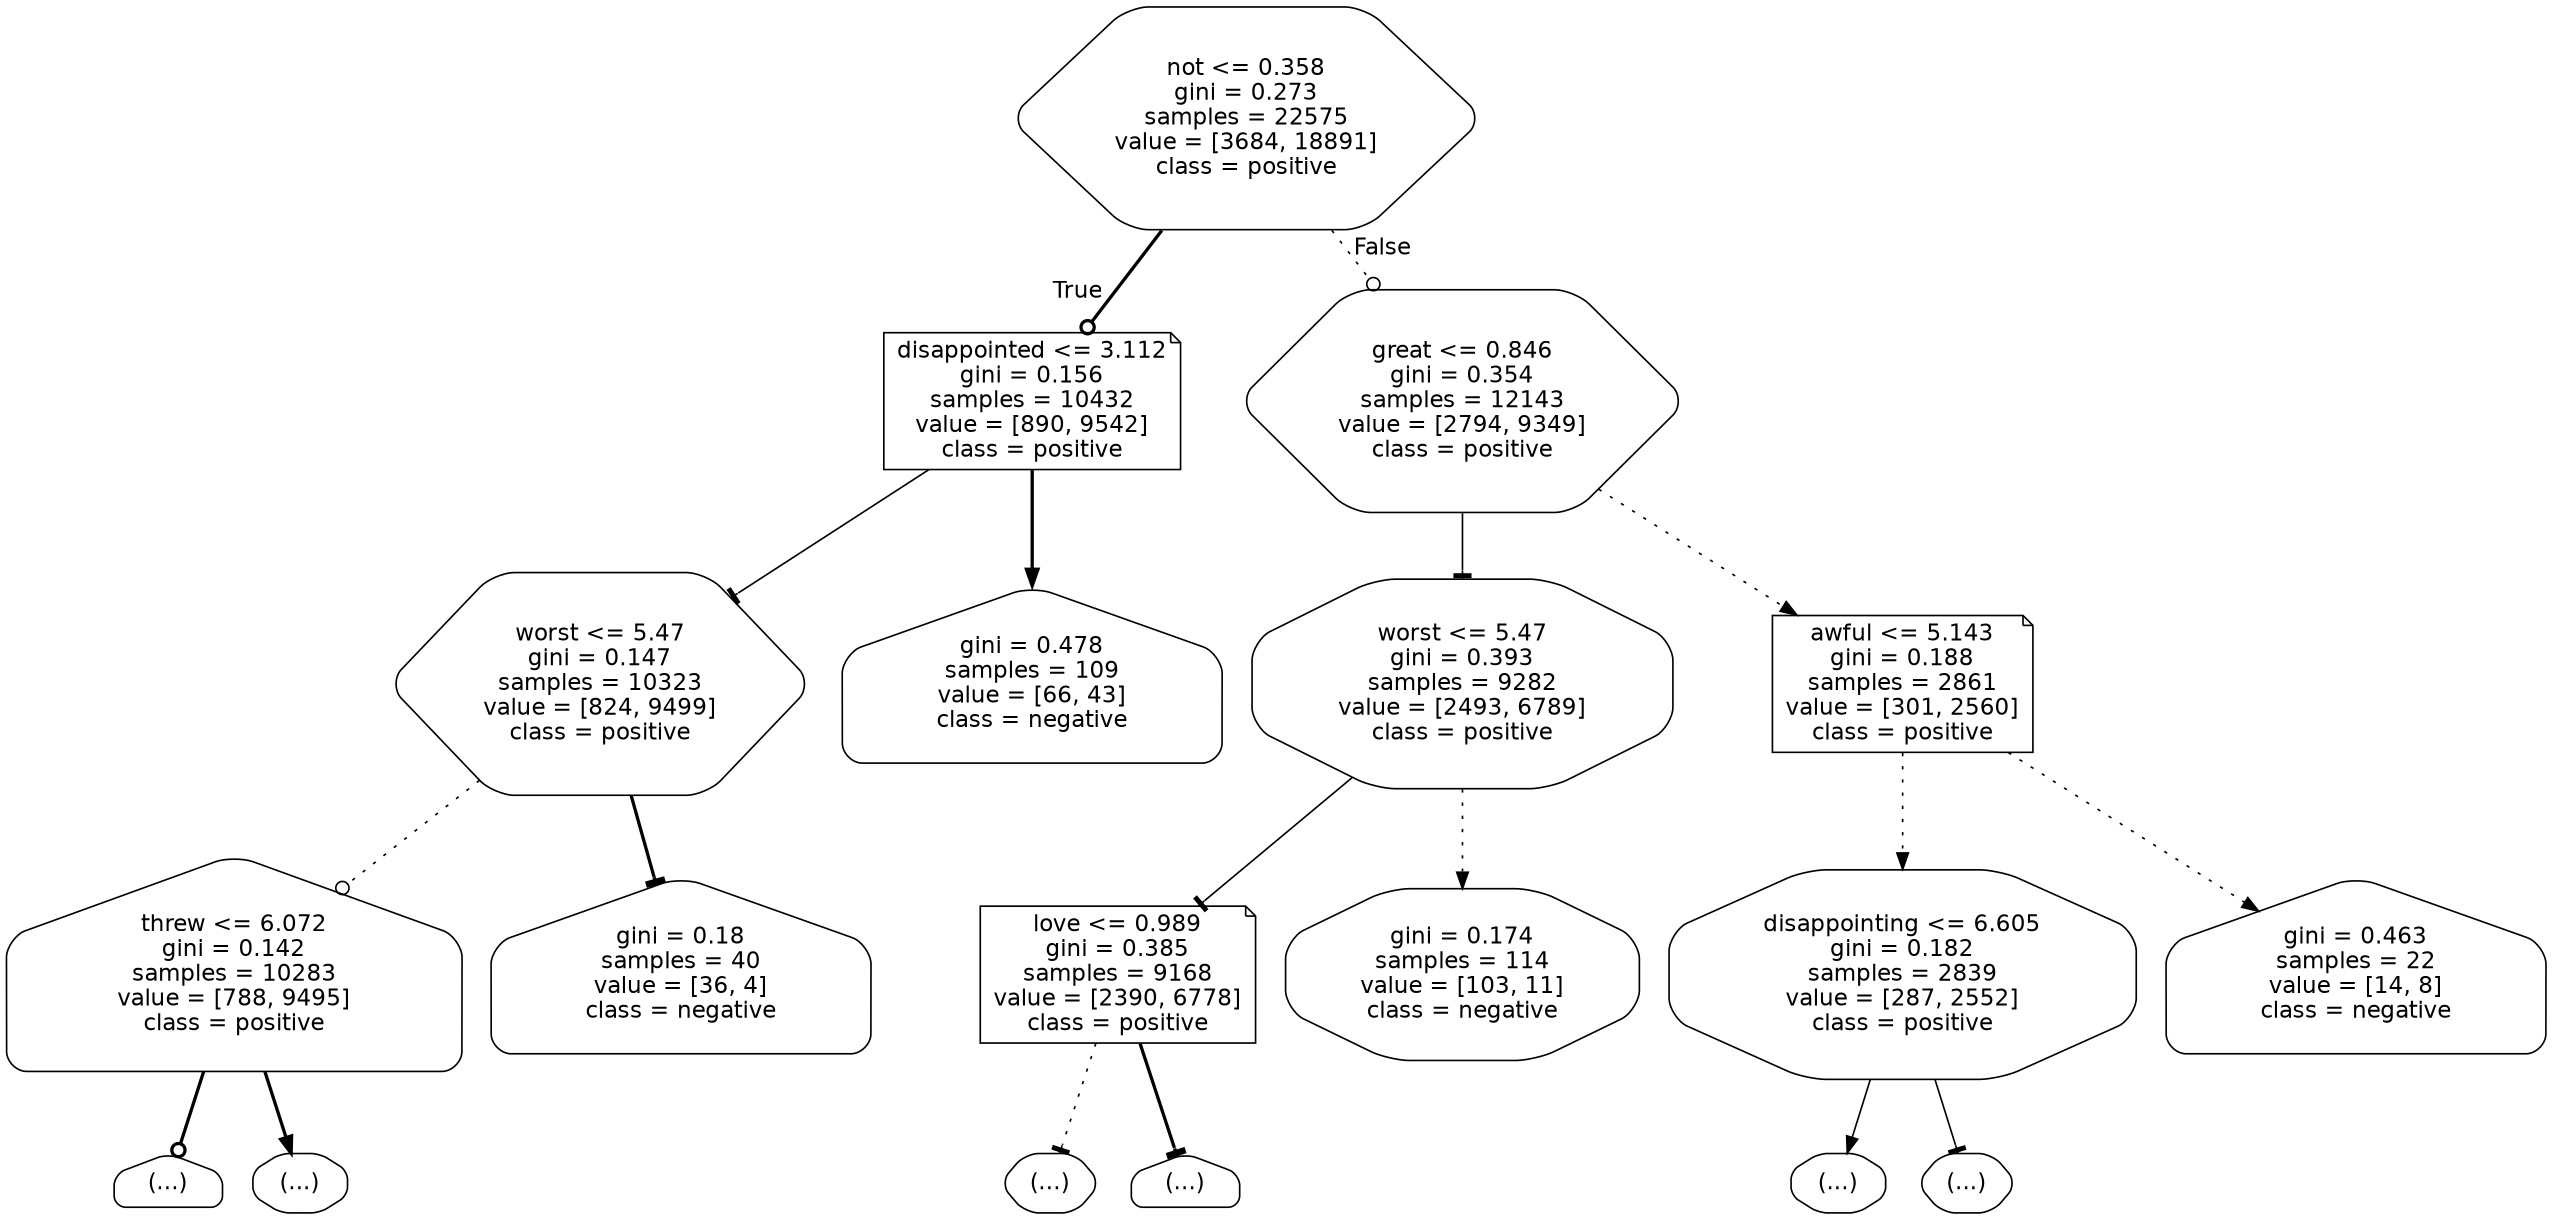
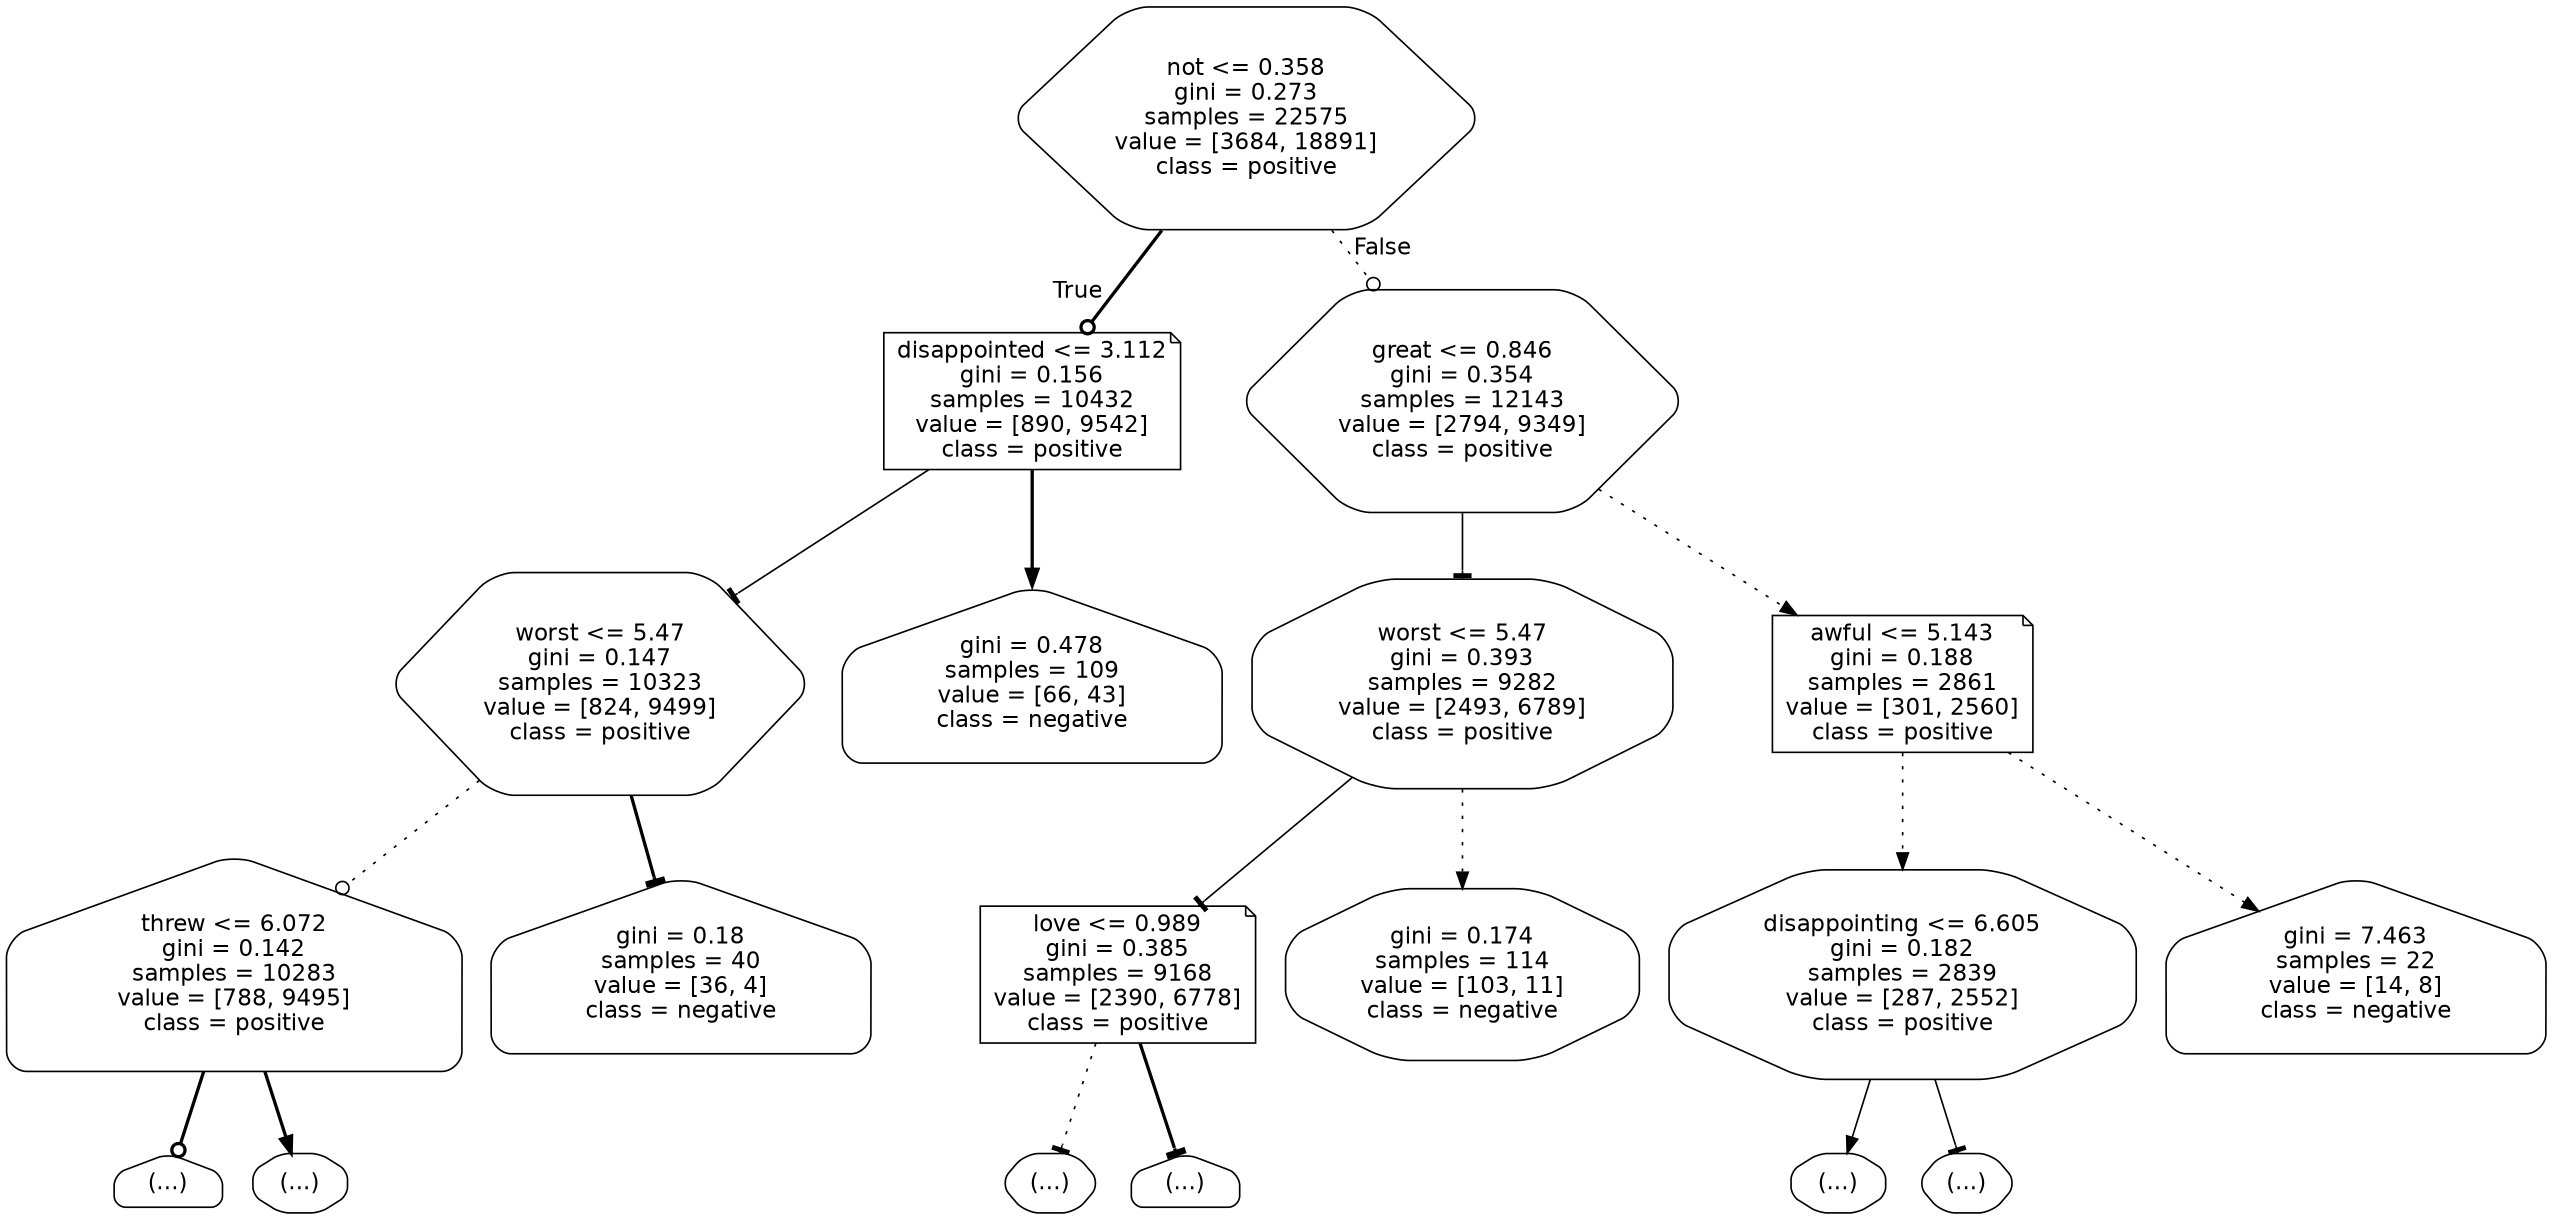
node "gini = 0.463 samples = 22 value = [14, 8] class = negative": label "gini = 0.463 samples = 22 value = [14, 8] class = negative" -> "gini = 7.463 samples = 22 value = [14, 8] class = negative"
